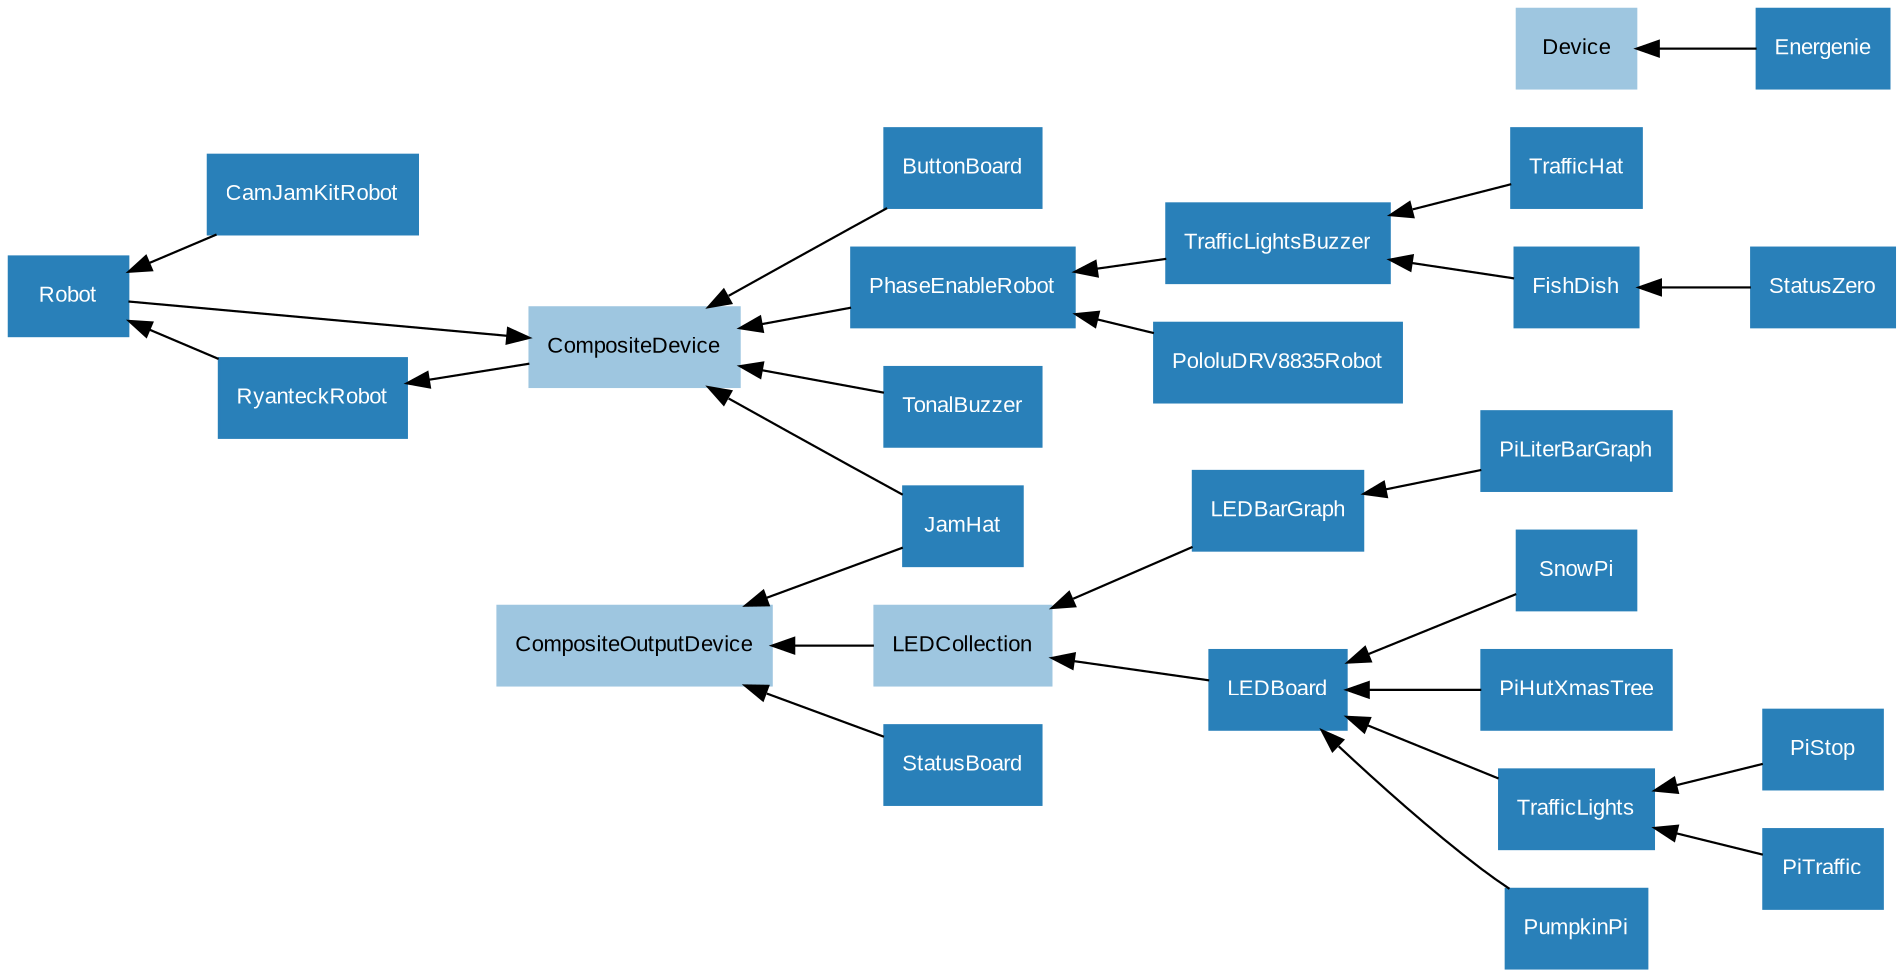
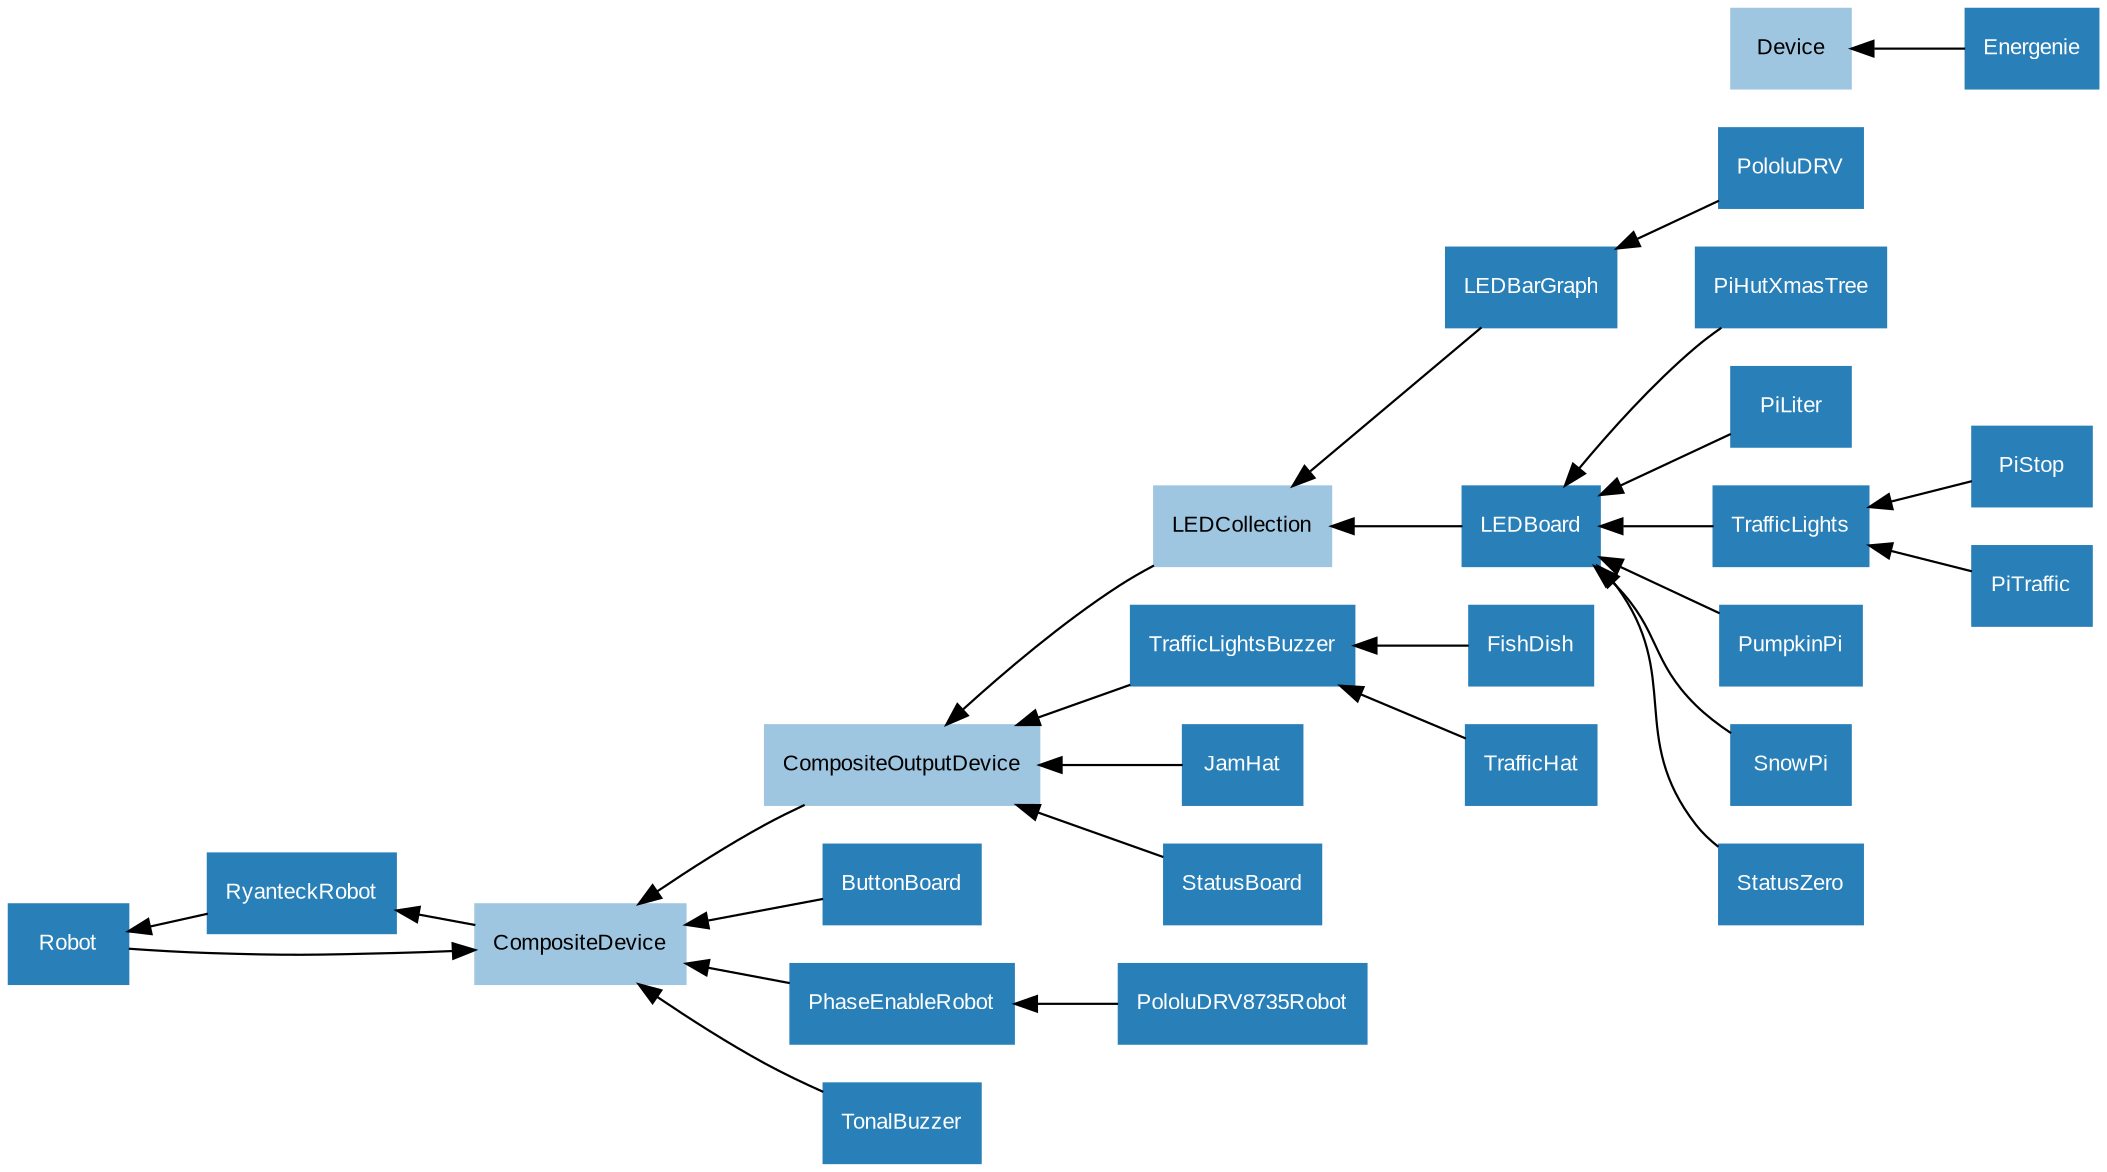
node "CamJamKitRobot": removed
edge "TrafficLightsBuzzer" -> "PhaseEnableRobot": now "TrafficLightsBuzzer" -> "CompositeOutputDevice"
edge "StatusZero" -> "FishDish": now "StatusZero" -> "LEDBoard"
node "PololuDRV8835Robot": label "PololuDRV8835Robot" -> "PololuDRV8735Robot"
node "PiLiter": added
edge "JamHat" -> "CompositeDevice": now "CompositeOutputDevice" -> "CompositeDevice"
node "PiLiterBarGraph": label "PiLiterBarGraph" -> "PololuDRV"
